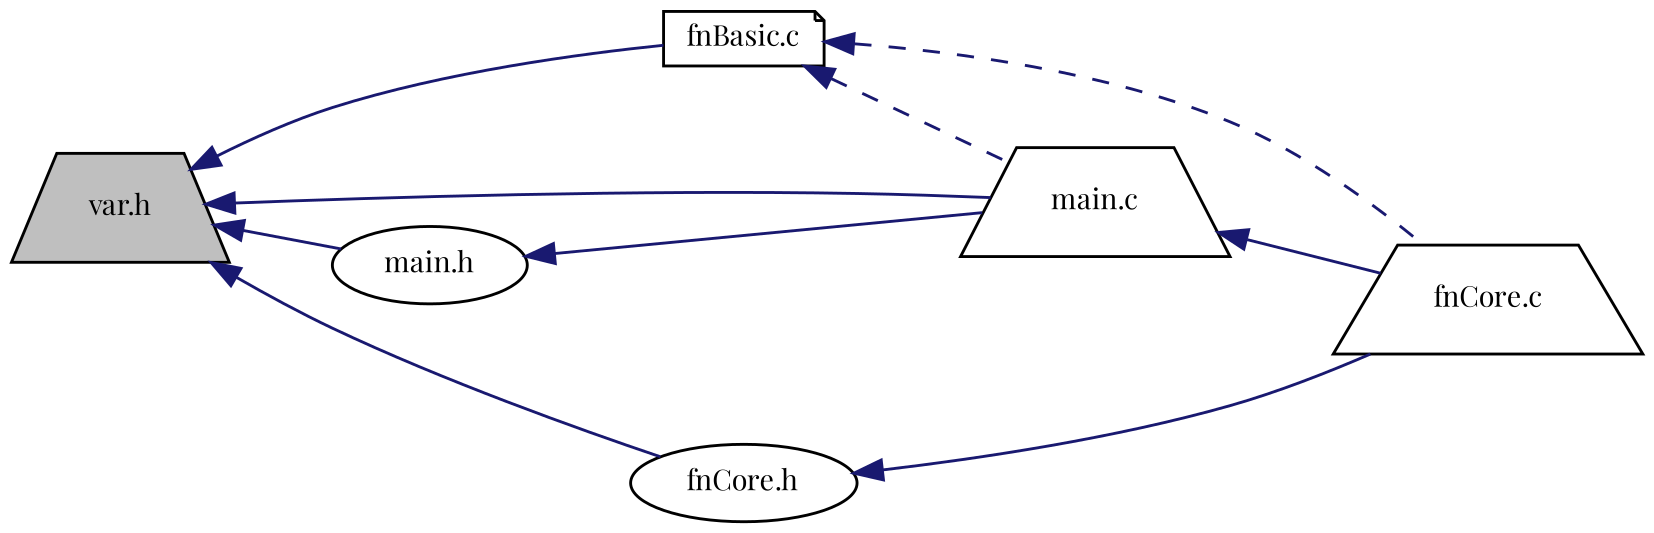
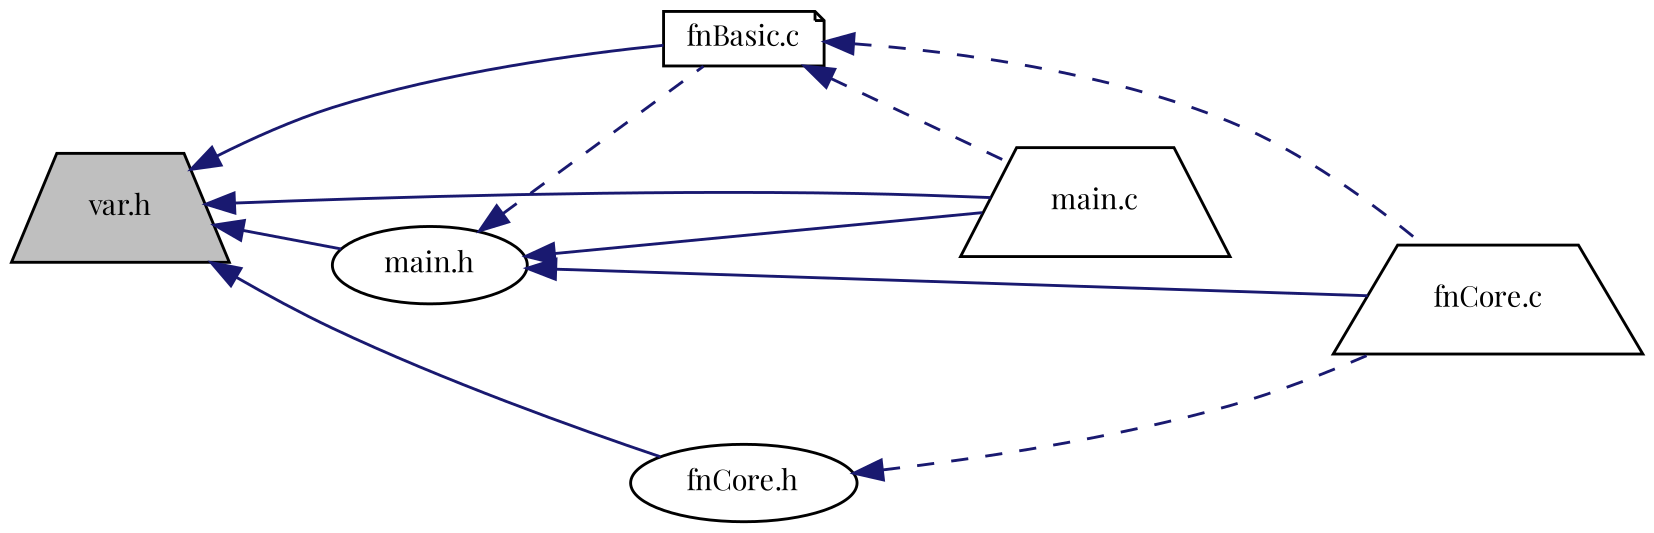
edge "fnBasic.c" -> "main.h": added
edge "fnCore.c" -> "main.c": now "fnCore.c" -> "main.h"
edge "fnCore.c" -> "fnCore.h": style solid -> dashed
